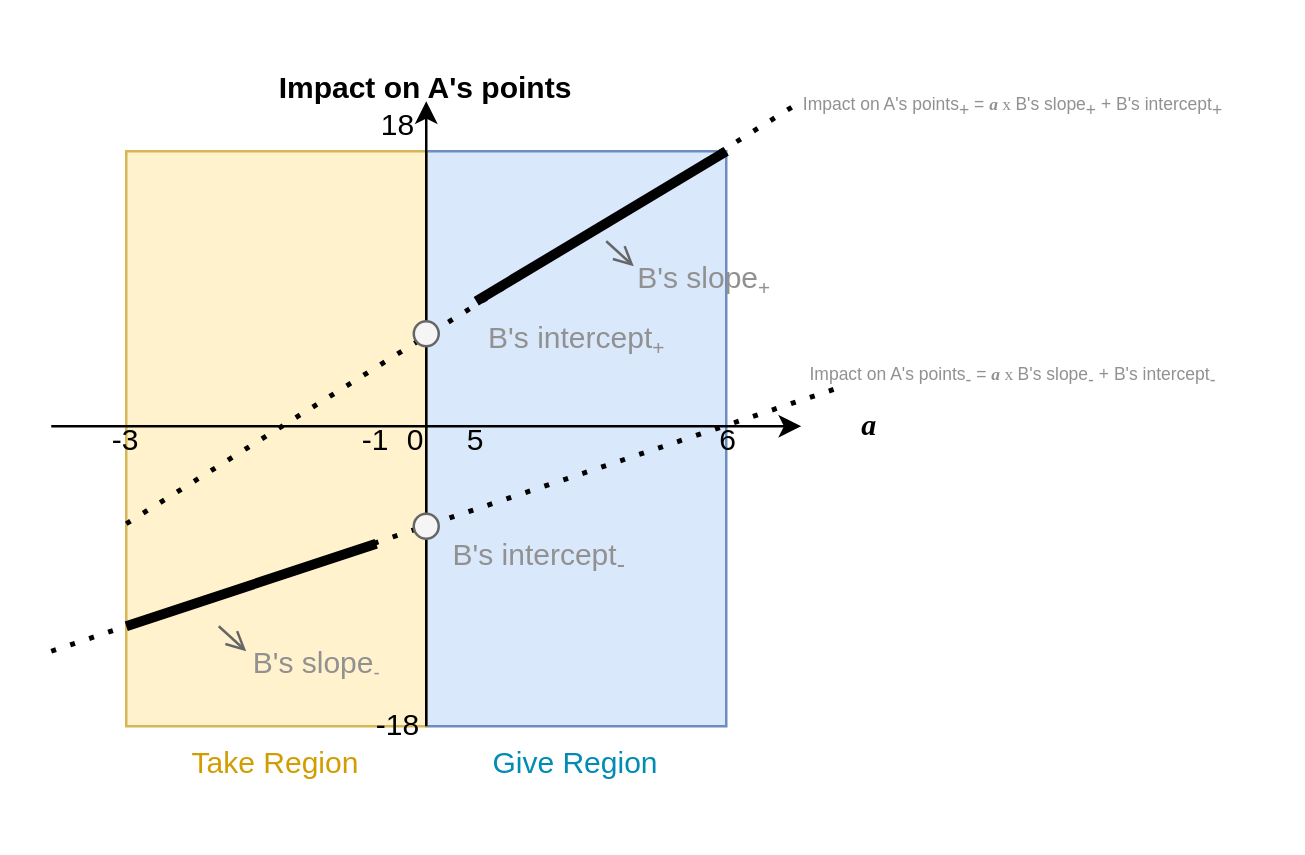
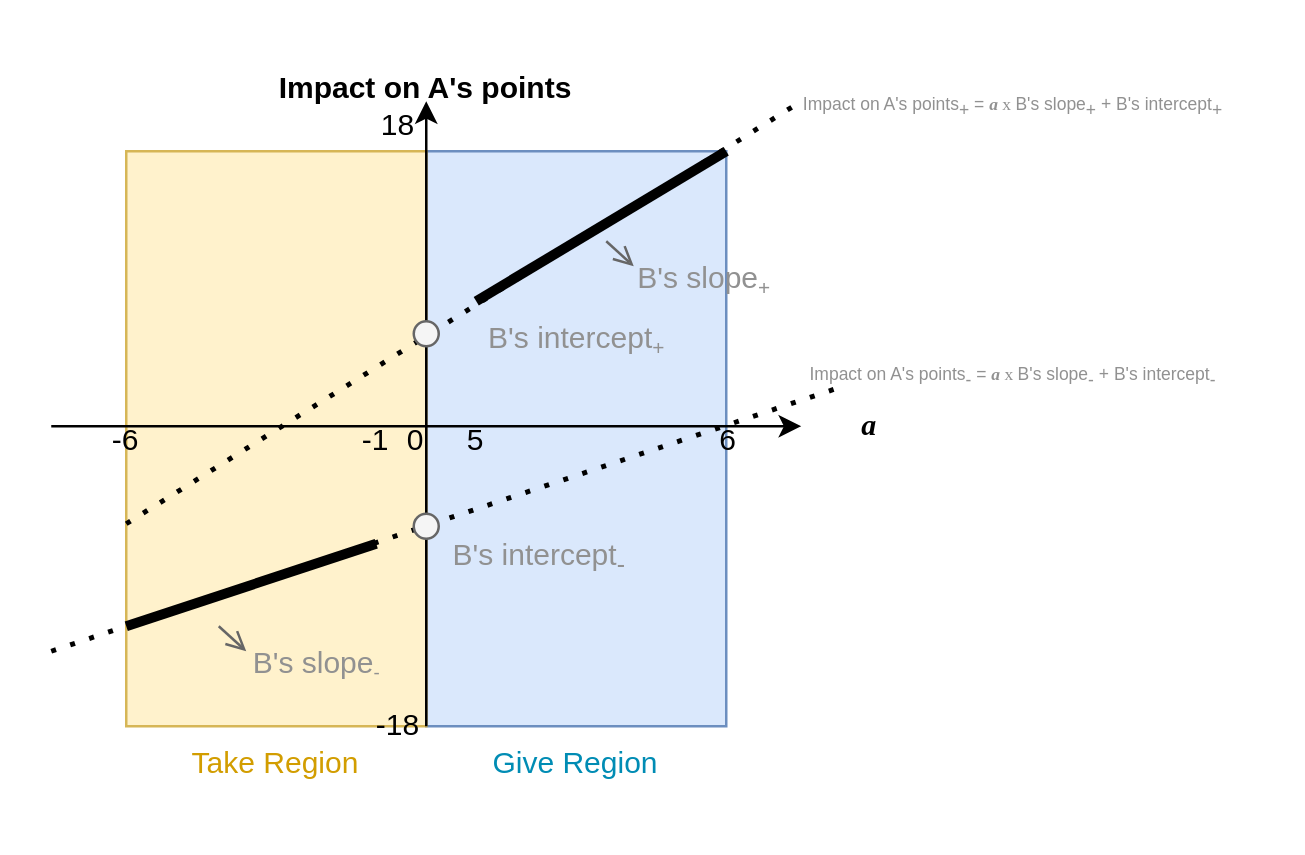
node "-3": label "-3" -> "-6"
